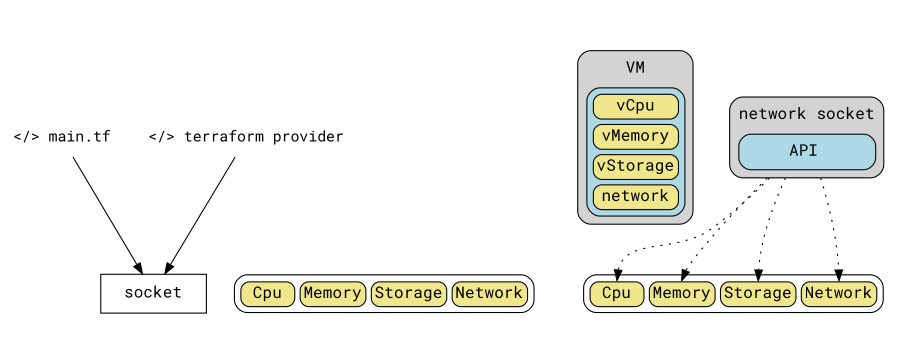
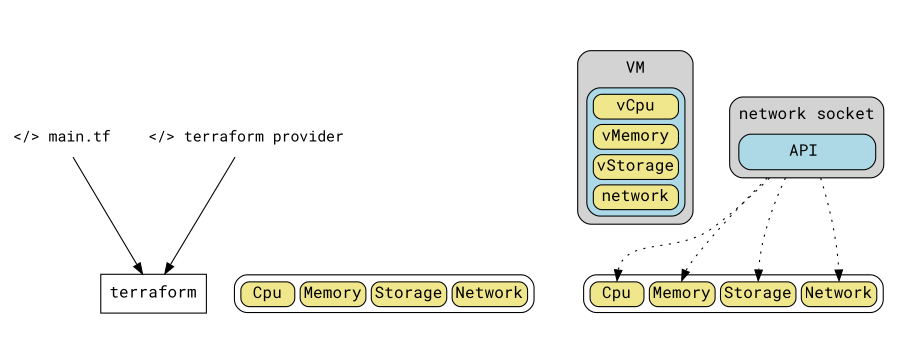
node "socket": label "socket" -> "terraform"
